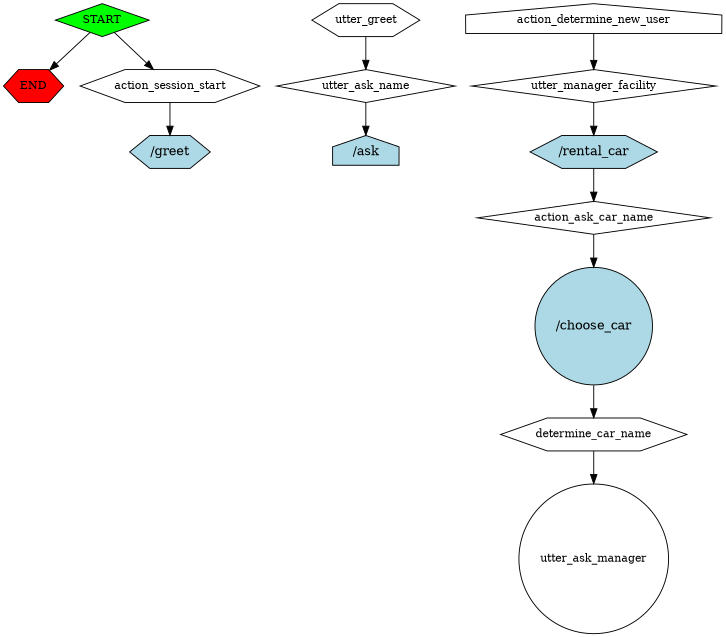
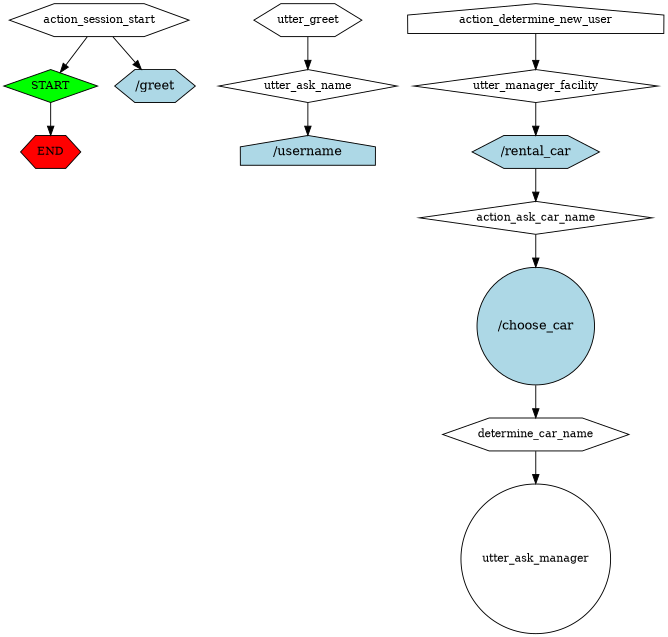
edge "START" -> "action_session_start": reversed
node "/ask": label "/ask" -> "/username"
